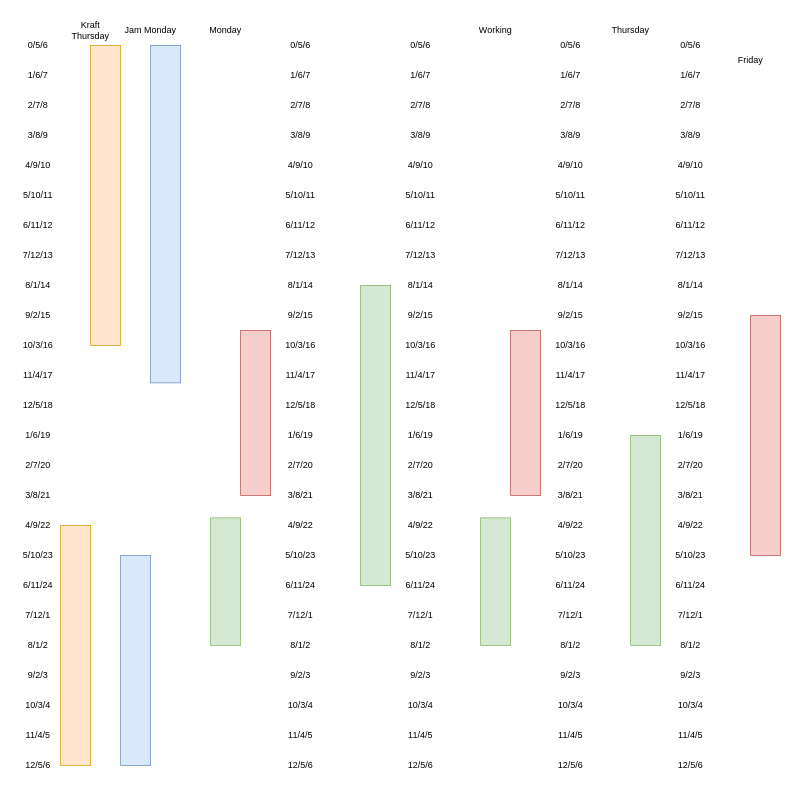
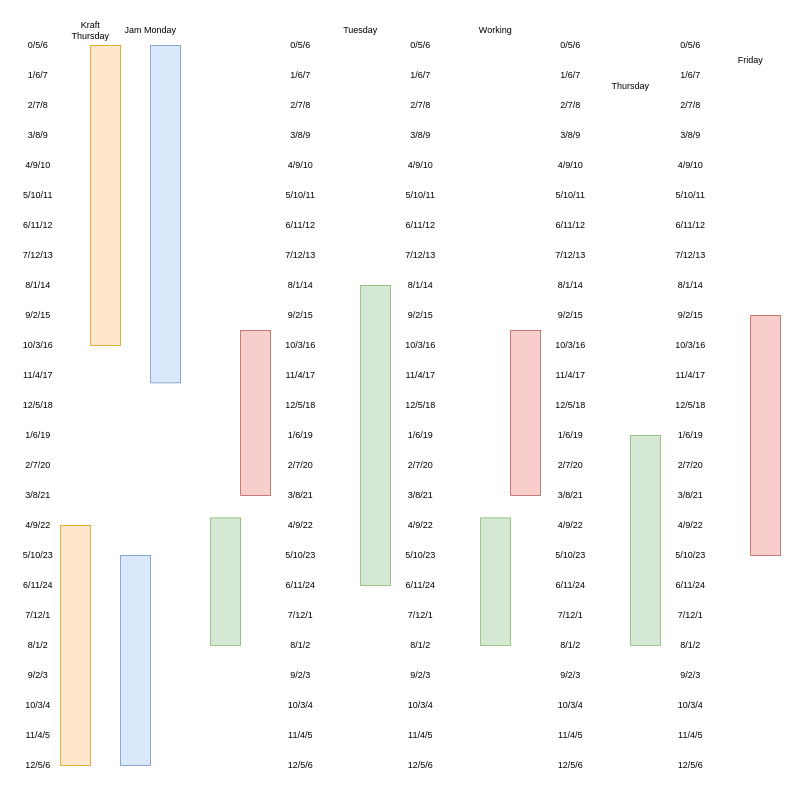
node "Monday": removed
node "Tuesday": added
node "Thursday": moved (630, 30) -> (630, 87)
